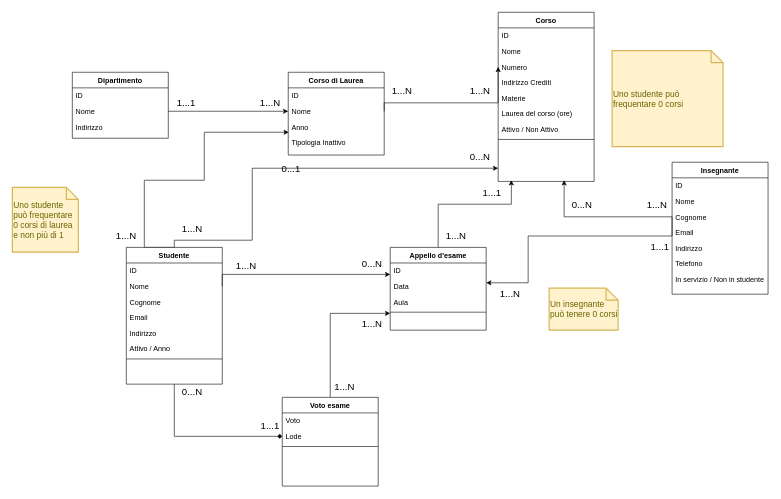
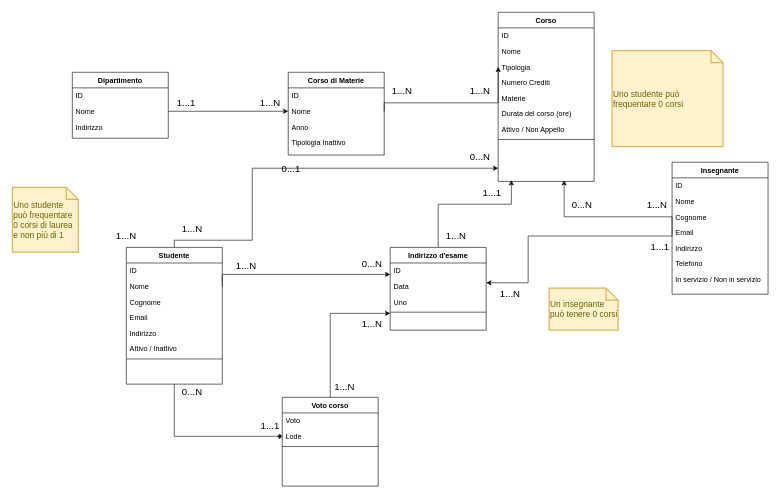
node "Numero": label "Numero" -> "Tipologia"
node "Corso di Laurea": label "Corso di Laurea" -> "Corso di Materie"
node "Indirizzo Crediti": label "Indirizzo Crediti" -> "Numero Crediti"
node "Laurea del corso (ore)": label "Laurea del corso (ore)" -> "Durata del corso (ore)"
node "Attivo / Non Attivo": label "Attivo / Non Attivo" -> "Attivo / Non Appello"
edge "Studente" -> "Tipologia Inattivo": removed
node "Appello d'esame": label "Appello d'esame" -> "Indirizzo d'esame"
node "In servizio / Non in studente": label "In servizio / Non in studente" -> "In servizio / Non in servizio"
node "Aula": label "Aula" -> "Uno"
node "Attivo / Anno": label "Attivo / Anno" -> "Attivo / Inattivo"
node "Voto esame": label "Voto esame" -> "Voto corso"
